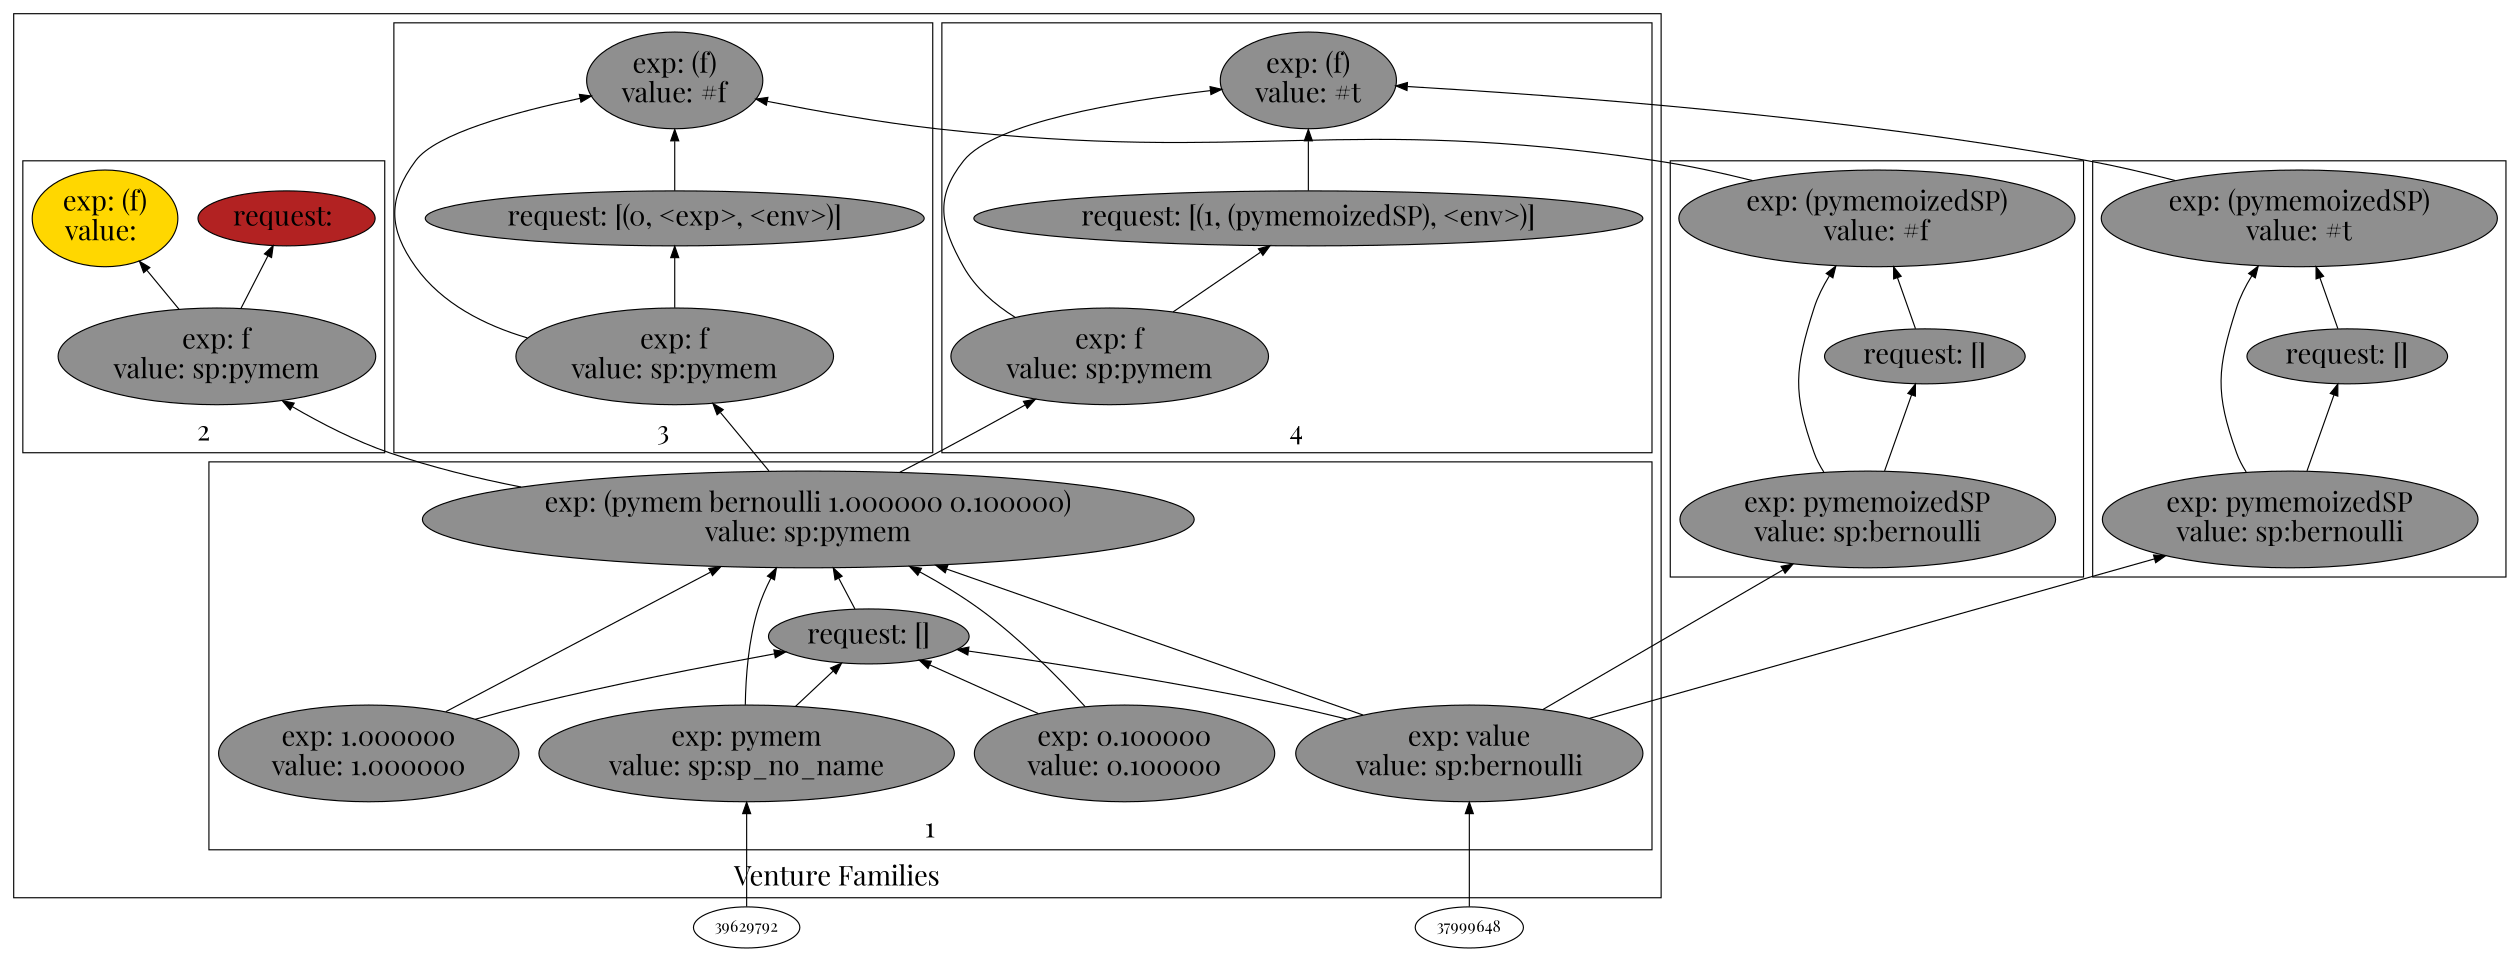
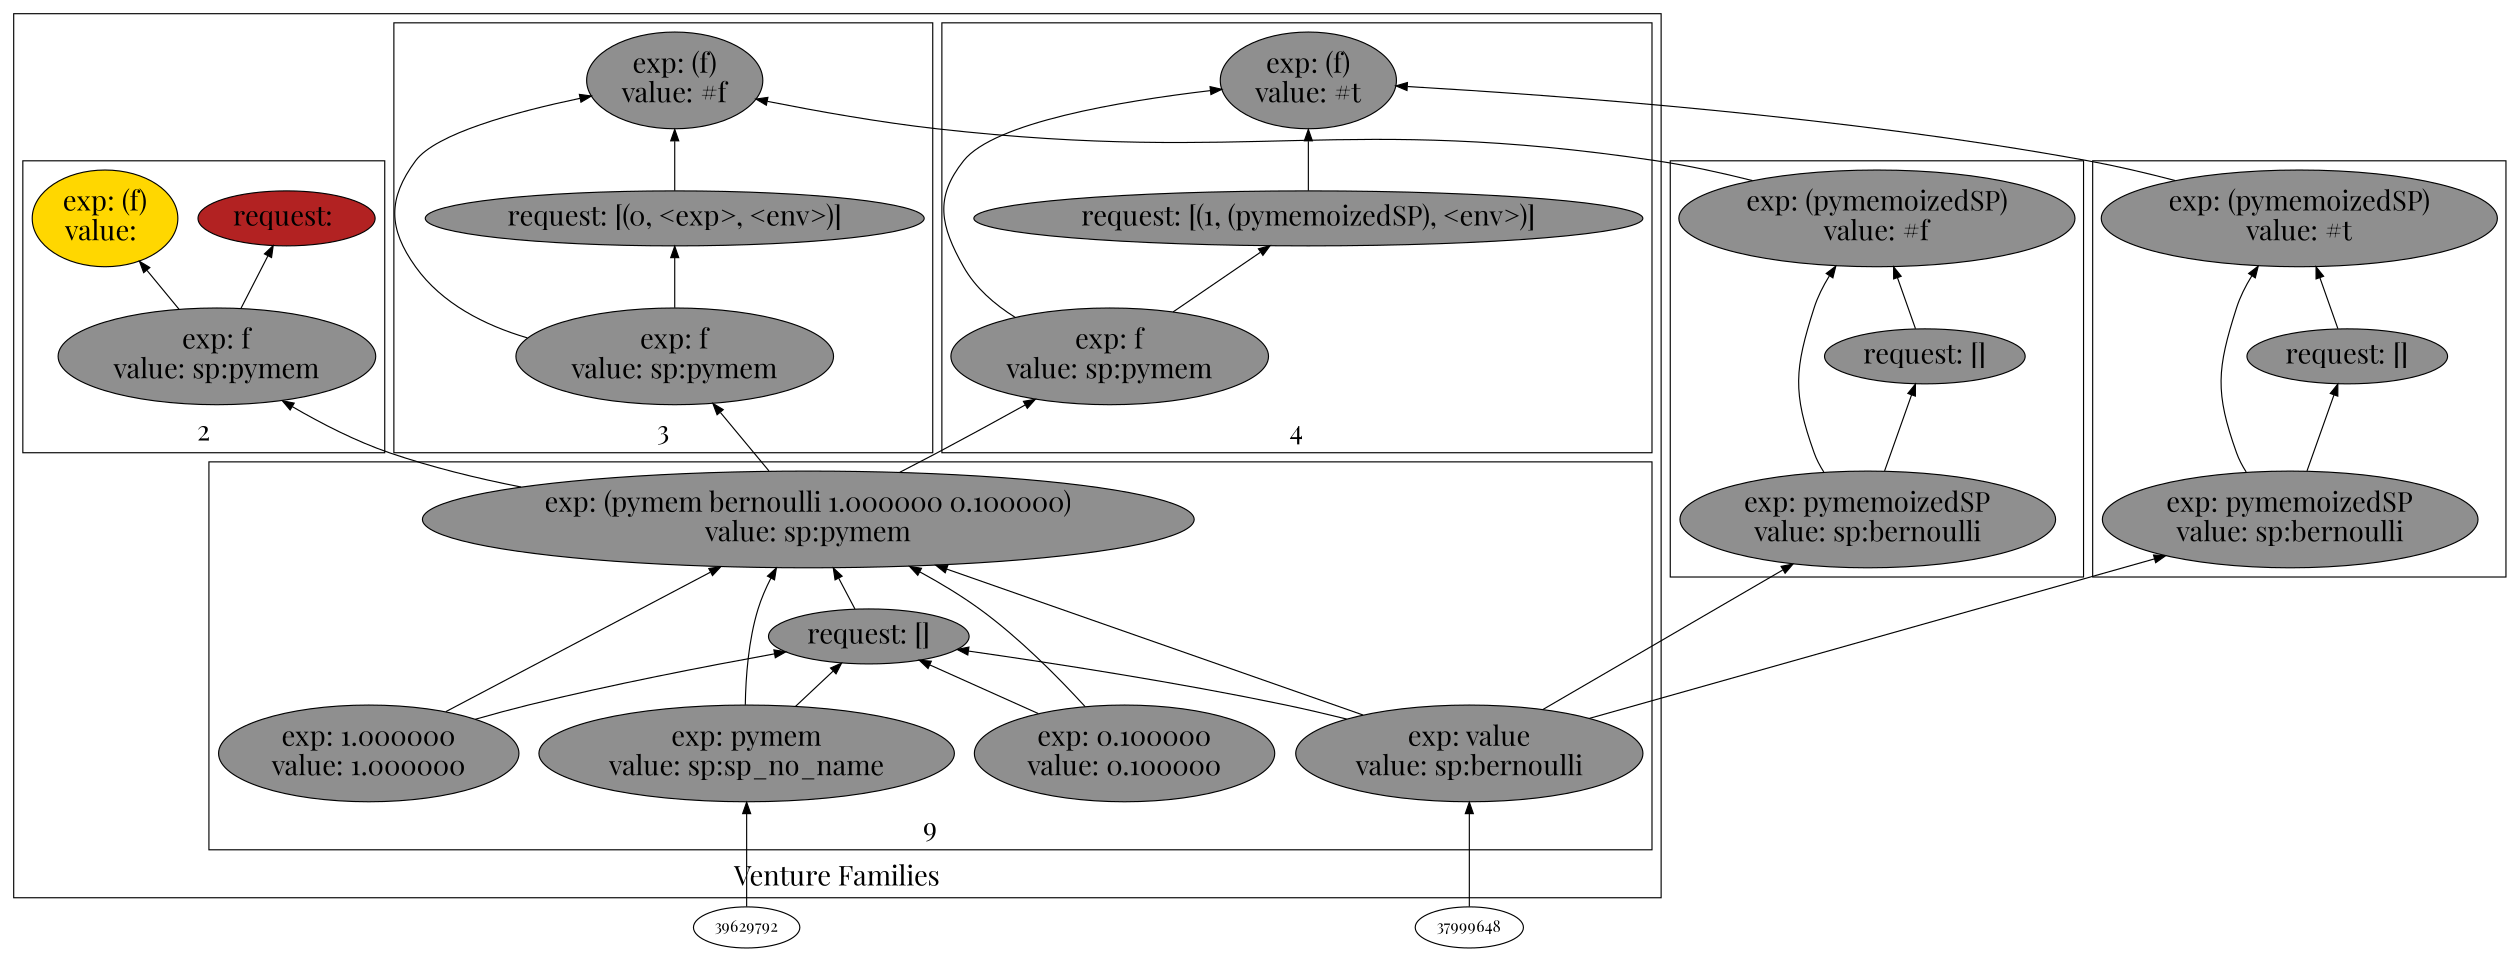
cluster "1": label "1" -> "9"
